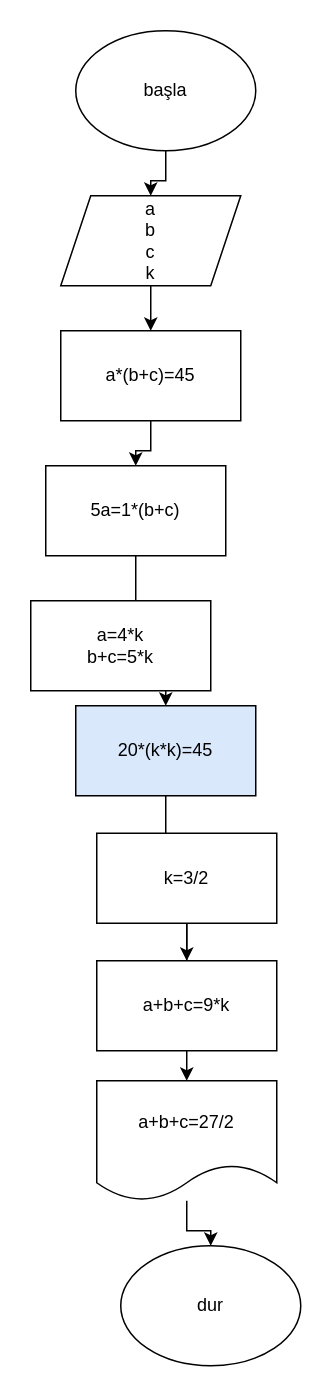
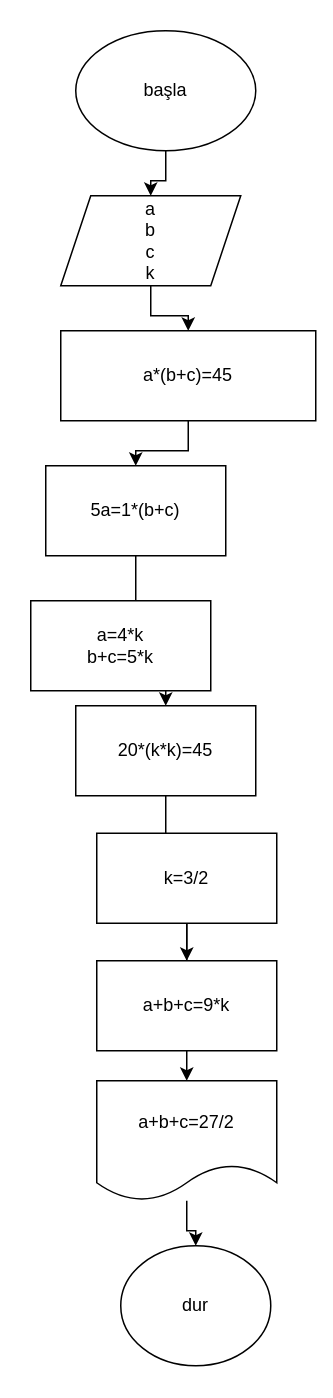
node "a*(b+c)=45": size 180x90 -> 255x90
node "20*(k*k)=45": fillcolor #dae8fc -> #ffffff
node "dur": size 180x120 -> 150x120
